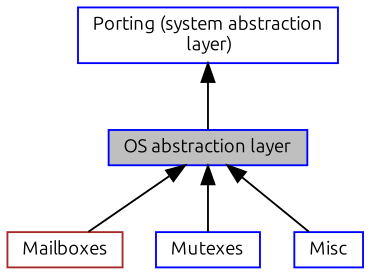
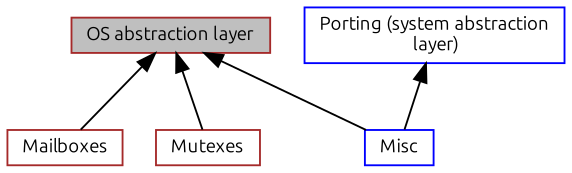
edge "OS abstraction layer" -> "Porting (system abstraction layer)": now "Misc" -> "Porting (system abstraction layer)"
node "OS abstraction layer": color blue -> brown
node "Mutexes": color blue -> brown
